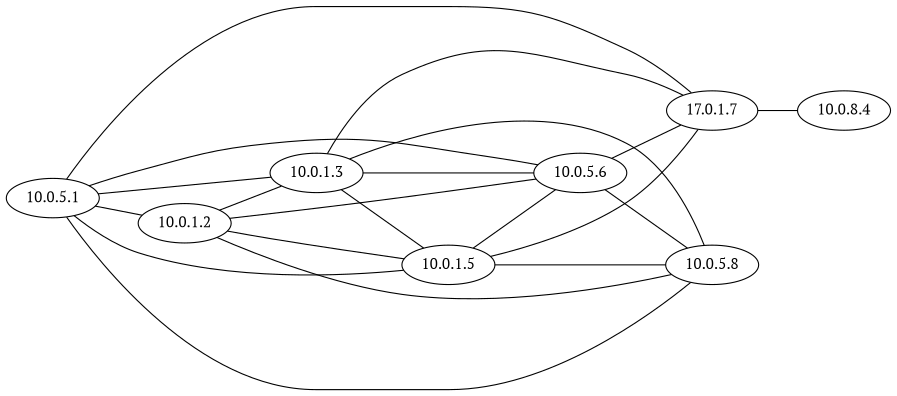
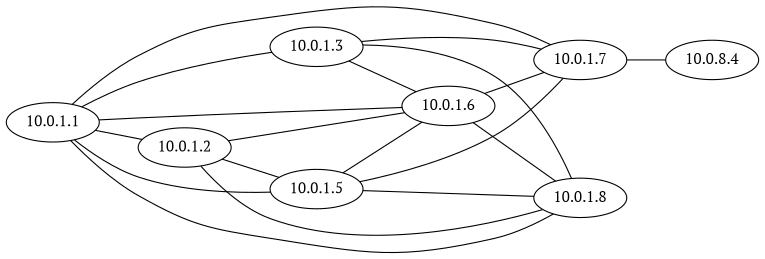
node "17.0.1.7": label "17.0.1.7" -> "10.0.1.7"
node "10.0.5.6": label "10.0.5.6" -> "10.0.1.6"
node "10.0.5.1": label "10.0.5.1" -> "10.0.1.1"
edge "10.0.1.3" -- "10.0.1.2": removed
edge "10.0.1.3" -- "10.0.1.5": removed
node "10.0.5.8": label "10.0.5.8" -> "10.0.1.8"
